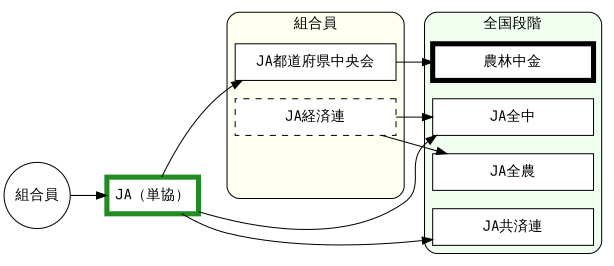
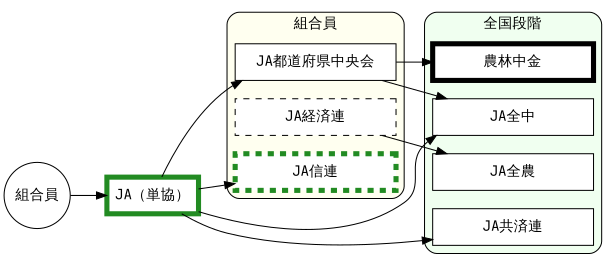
edge "JA経済連" -> "JA全中": now "JA都道府県中央会" -> "JA全中"
node "JA信連": added
